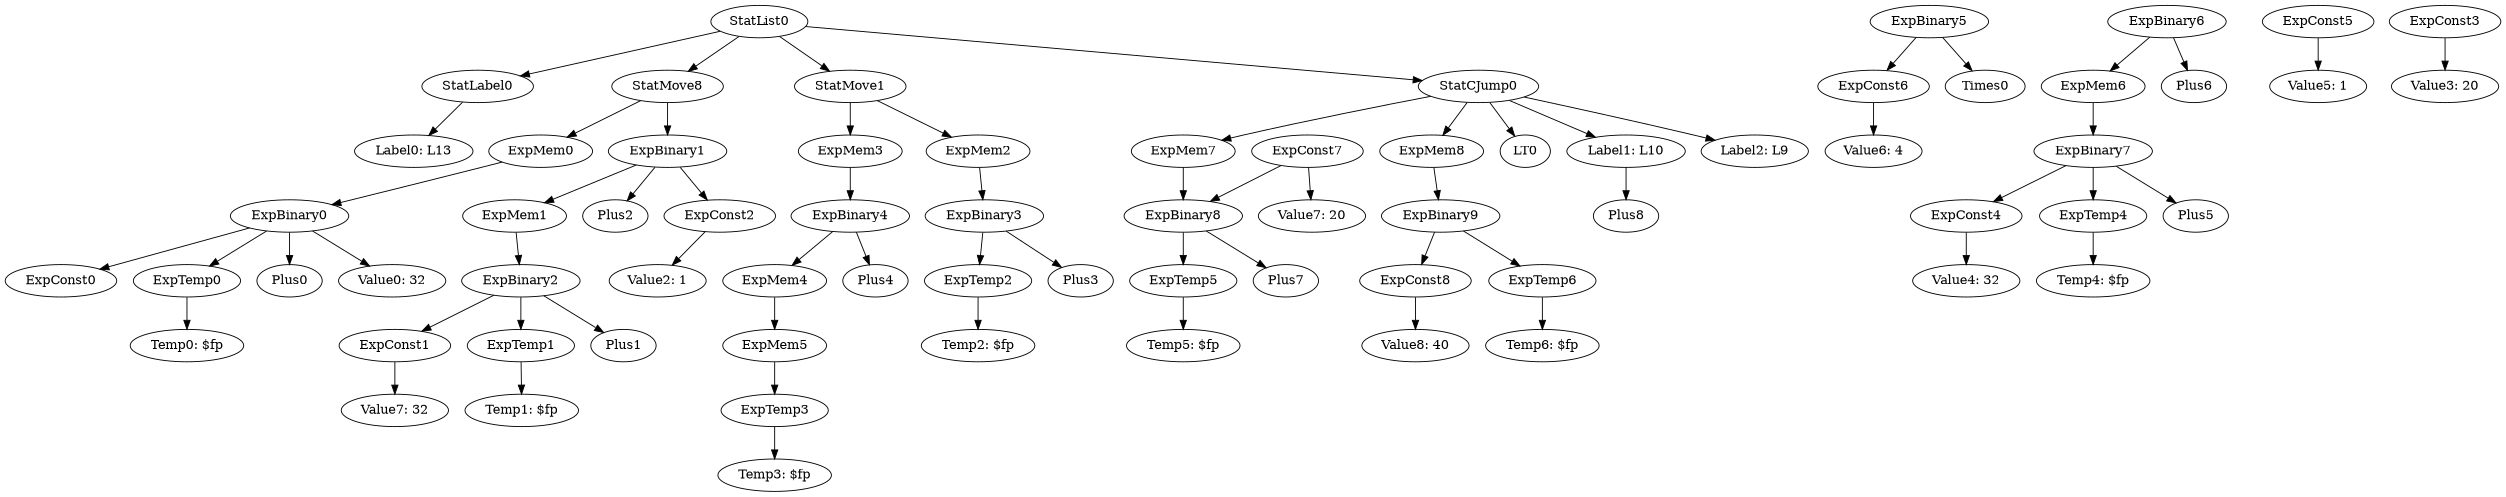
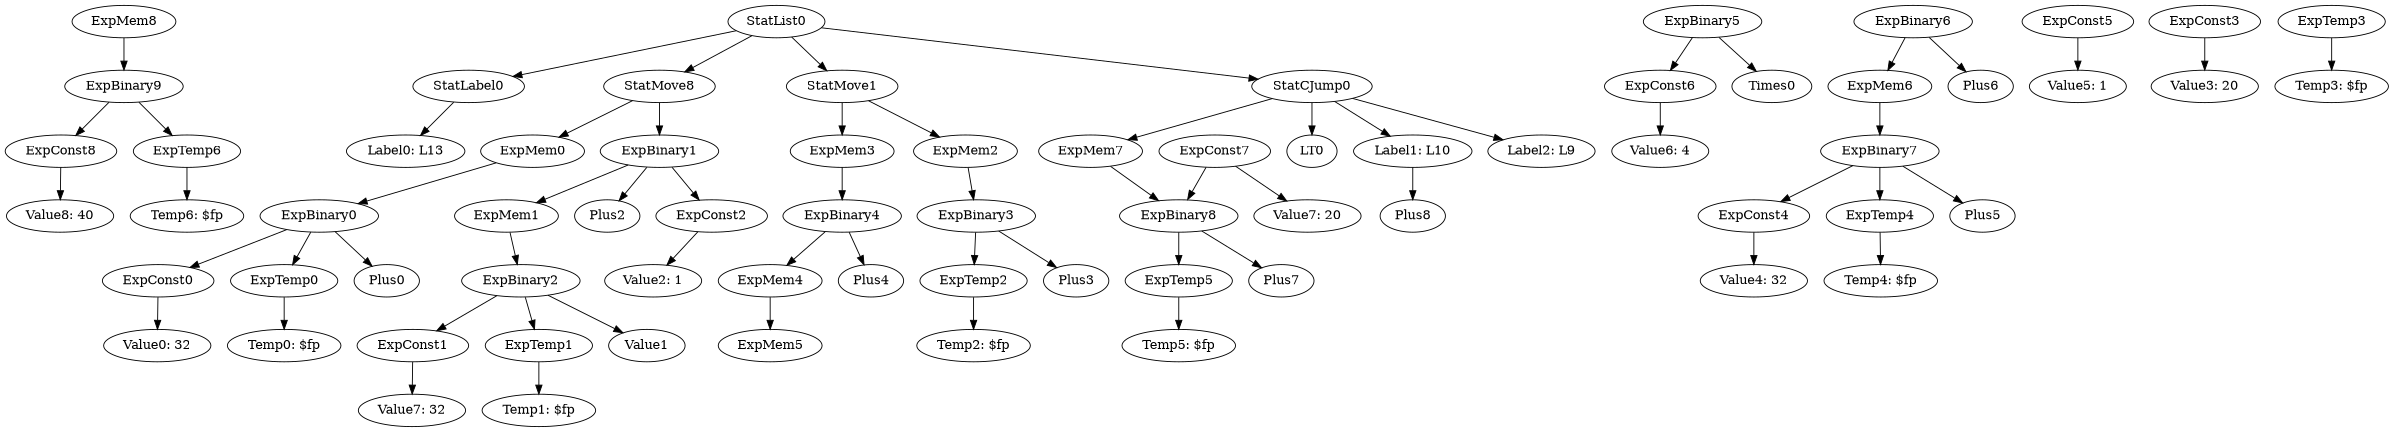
edge "StatCJump0" -> "ExpMem8": removed
edge "ExpBinary0" -> "Value0: 32": now "ExpConst0" -> "Value0: 32"
node "Plus1": label "Plus1" -> "Value1"
edge "ExpMem5" -> "ExpTemp3": removed
